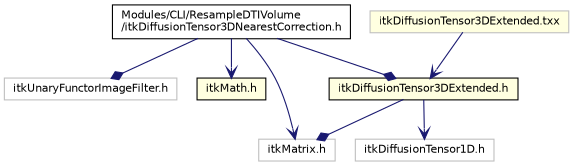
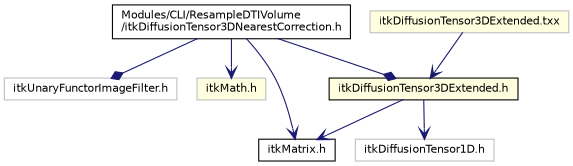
node "itkMath.h": color black -> grey75
edge "itkDiffusionTensor3DExtended.h" -> "itkMatrix.h": arrowhead diamond -> vee
node "itkMatrix.h": color grey75 -> black
